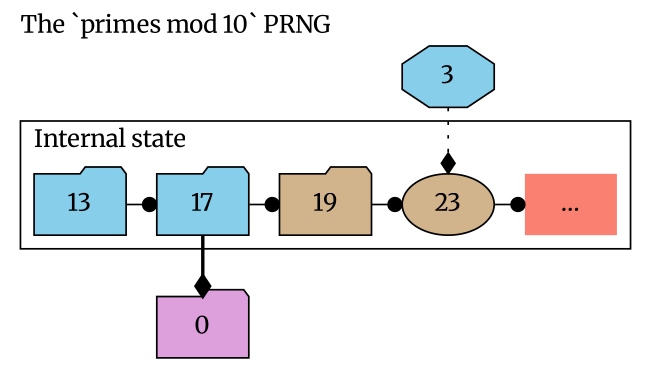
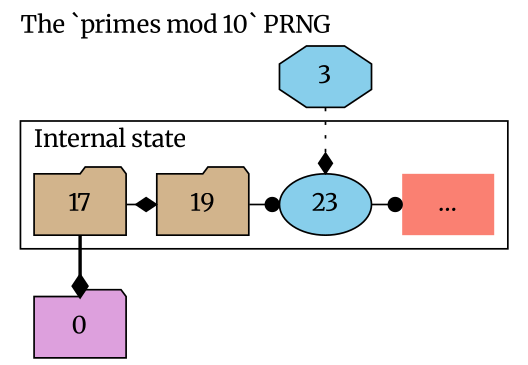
node "13": removed
node "17": fillcolor skyblue -> tan
edge "17" -> "19": arrowhead dot -> diamond
node "23": fillcolor tan -> skyblue
